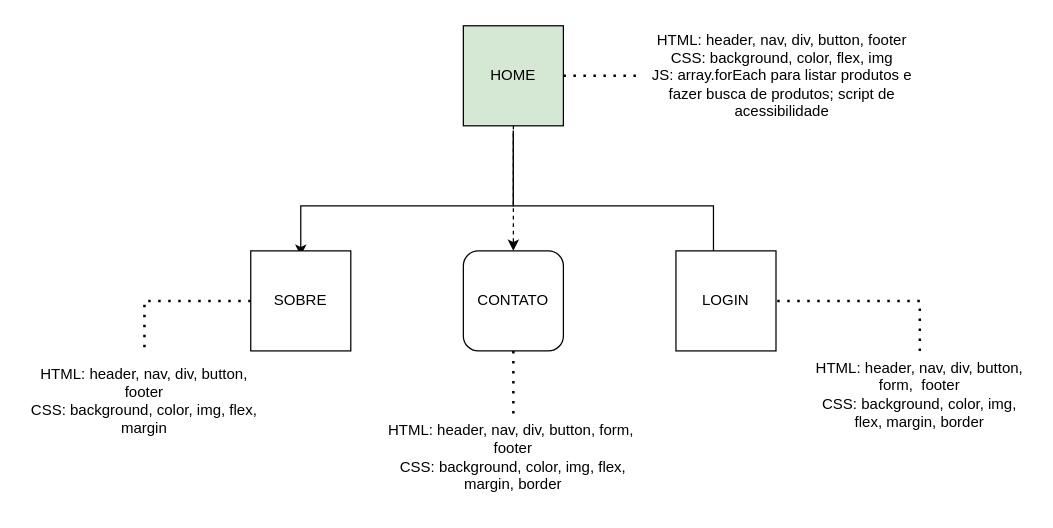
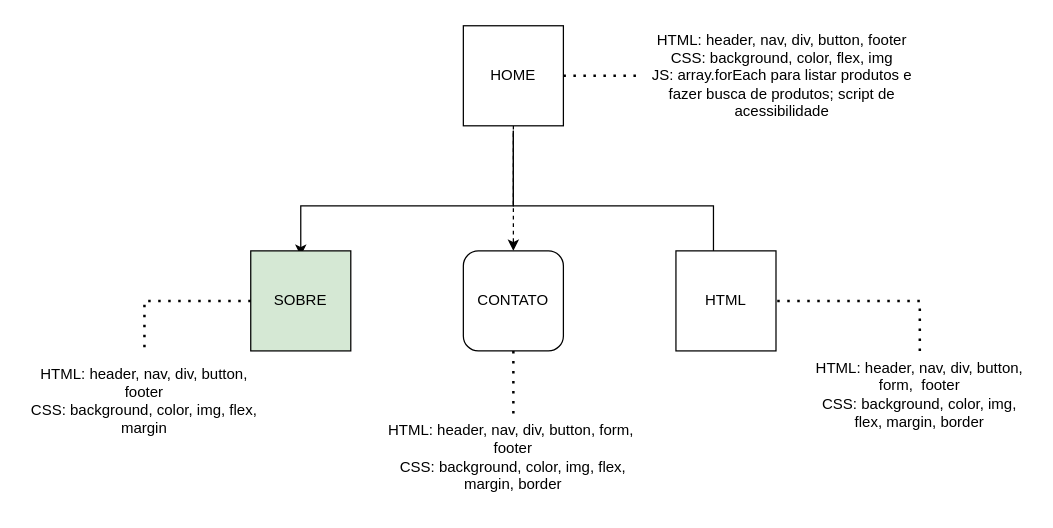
node "HOME": fillcolor #d5e8d4 -> #ffffff
node "SOBRE": fillcolor #ffffff -> #d5e8d4
node "LOGIN": label "LOGIN" -> "HTML"
